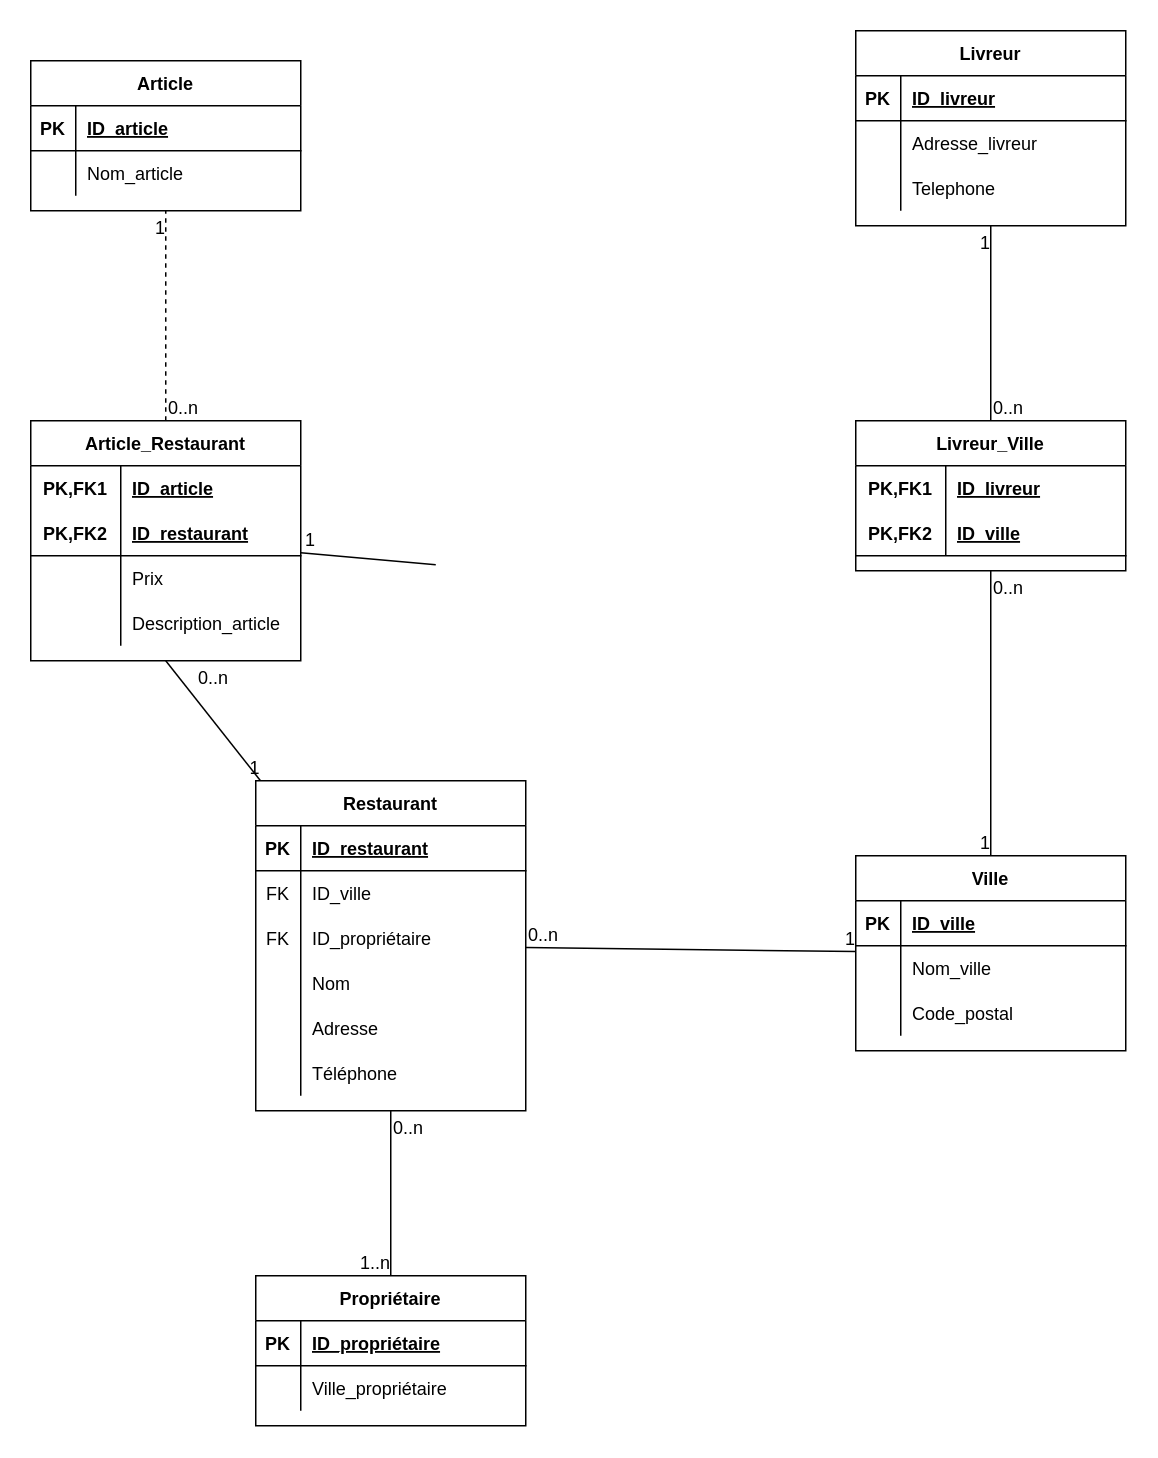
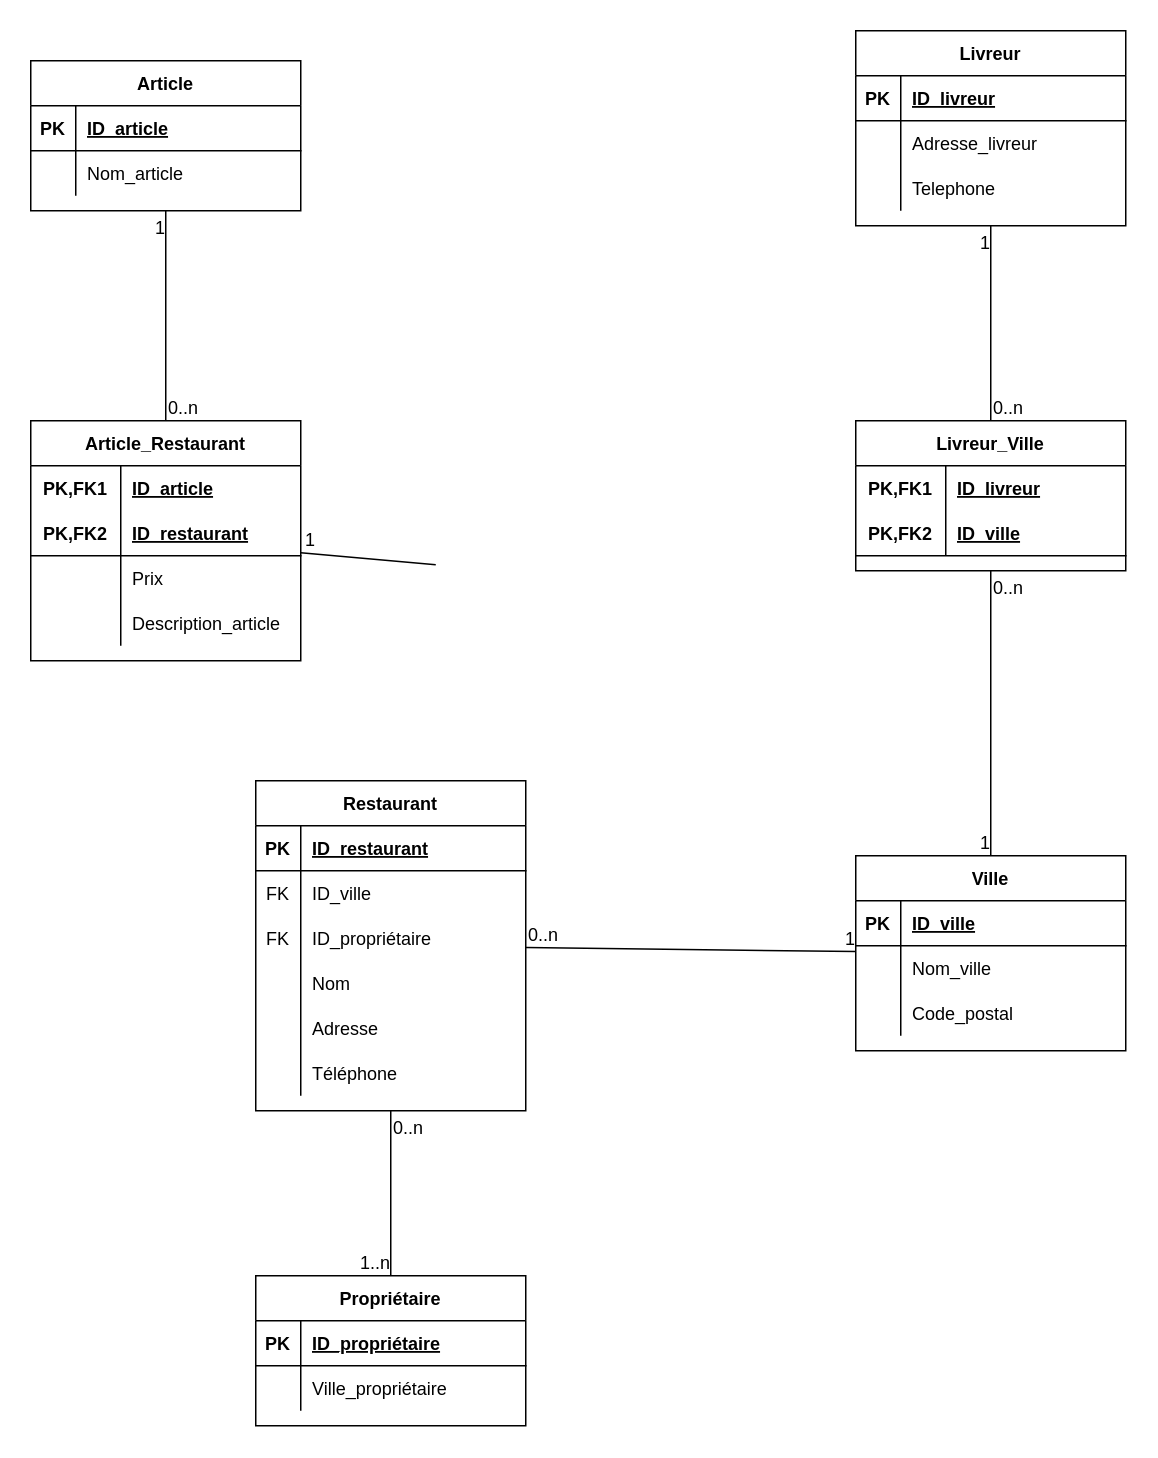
edge "Article" -- "Article_Restaurant": style dashed -> solid
edge "Article_Restaurant" -- "Restaurant": removed, labels "0..n", "1"
